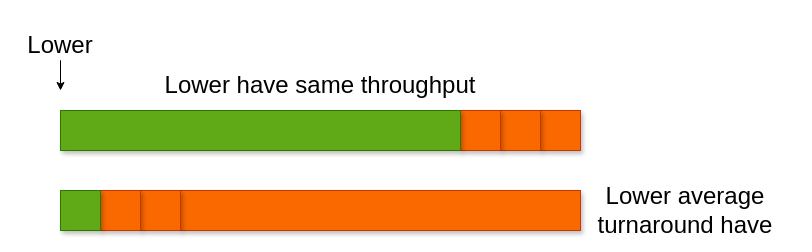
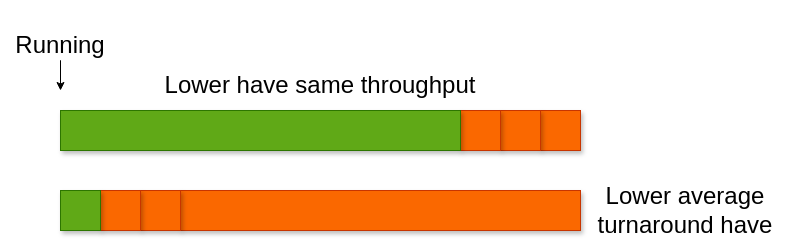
node "Lower": label "Lower" -> "Running"
